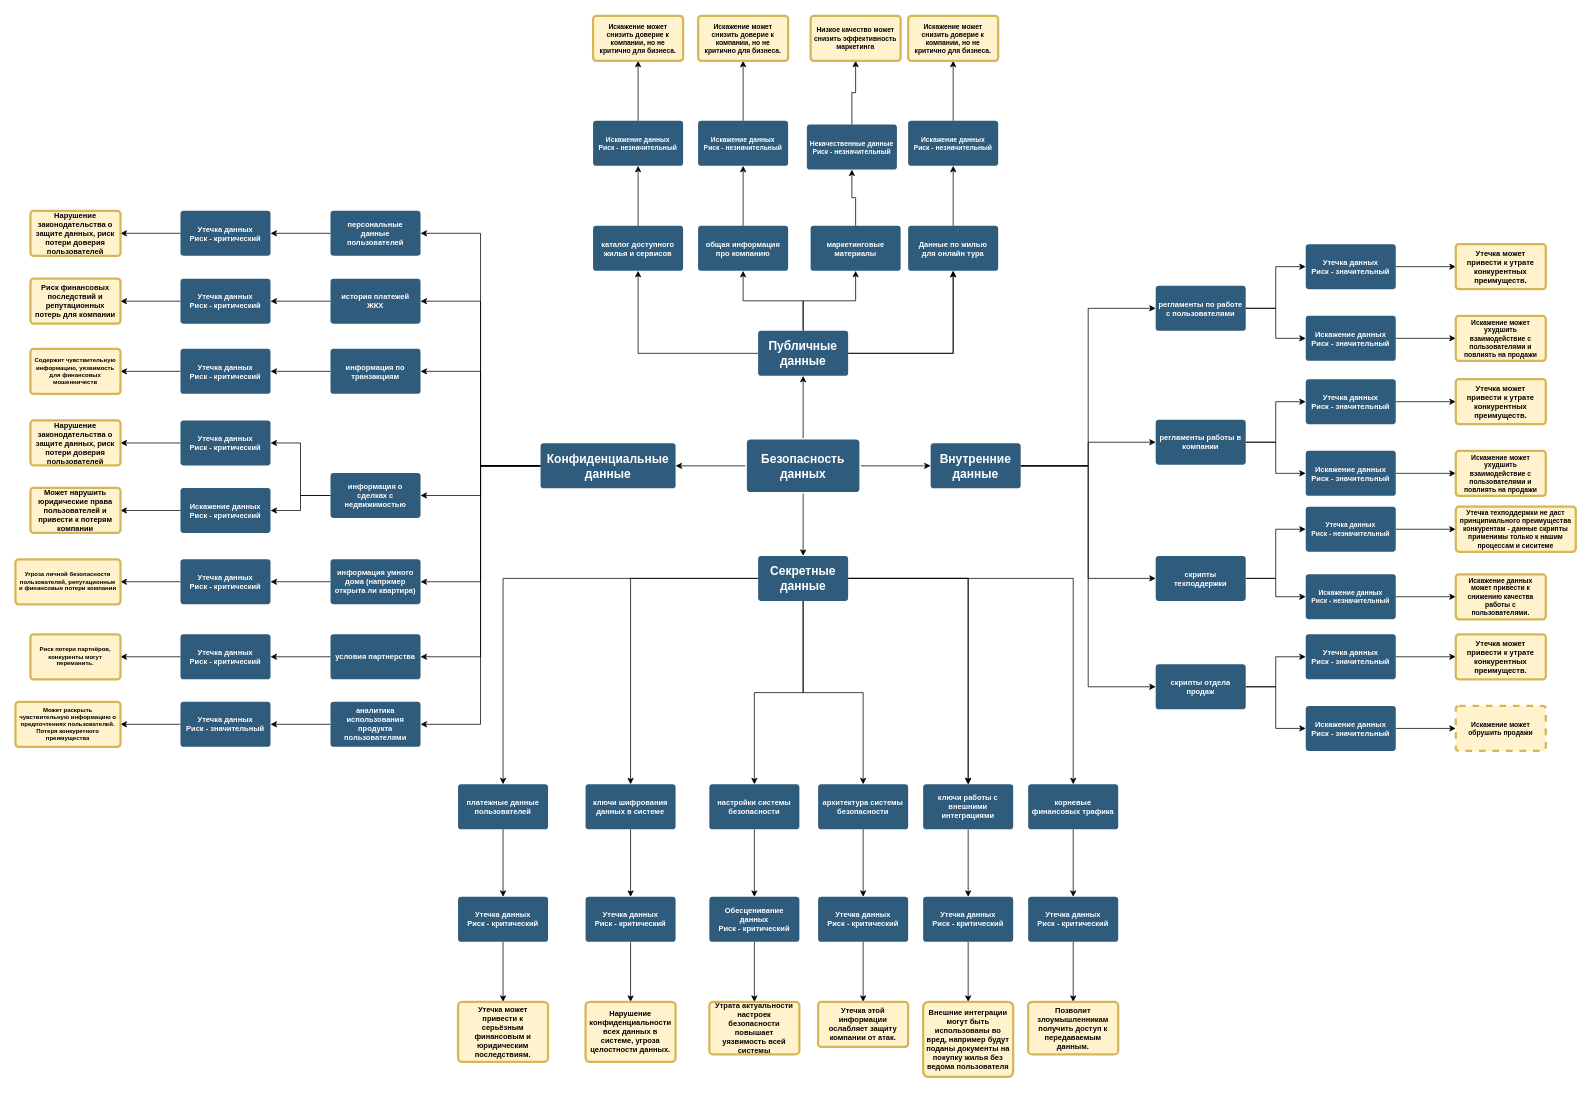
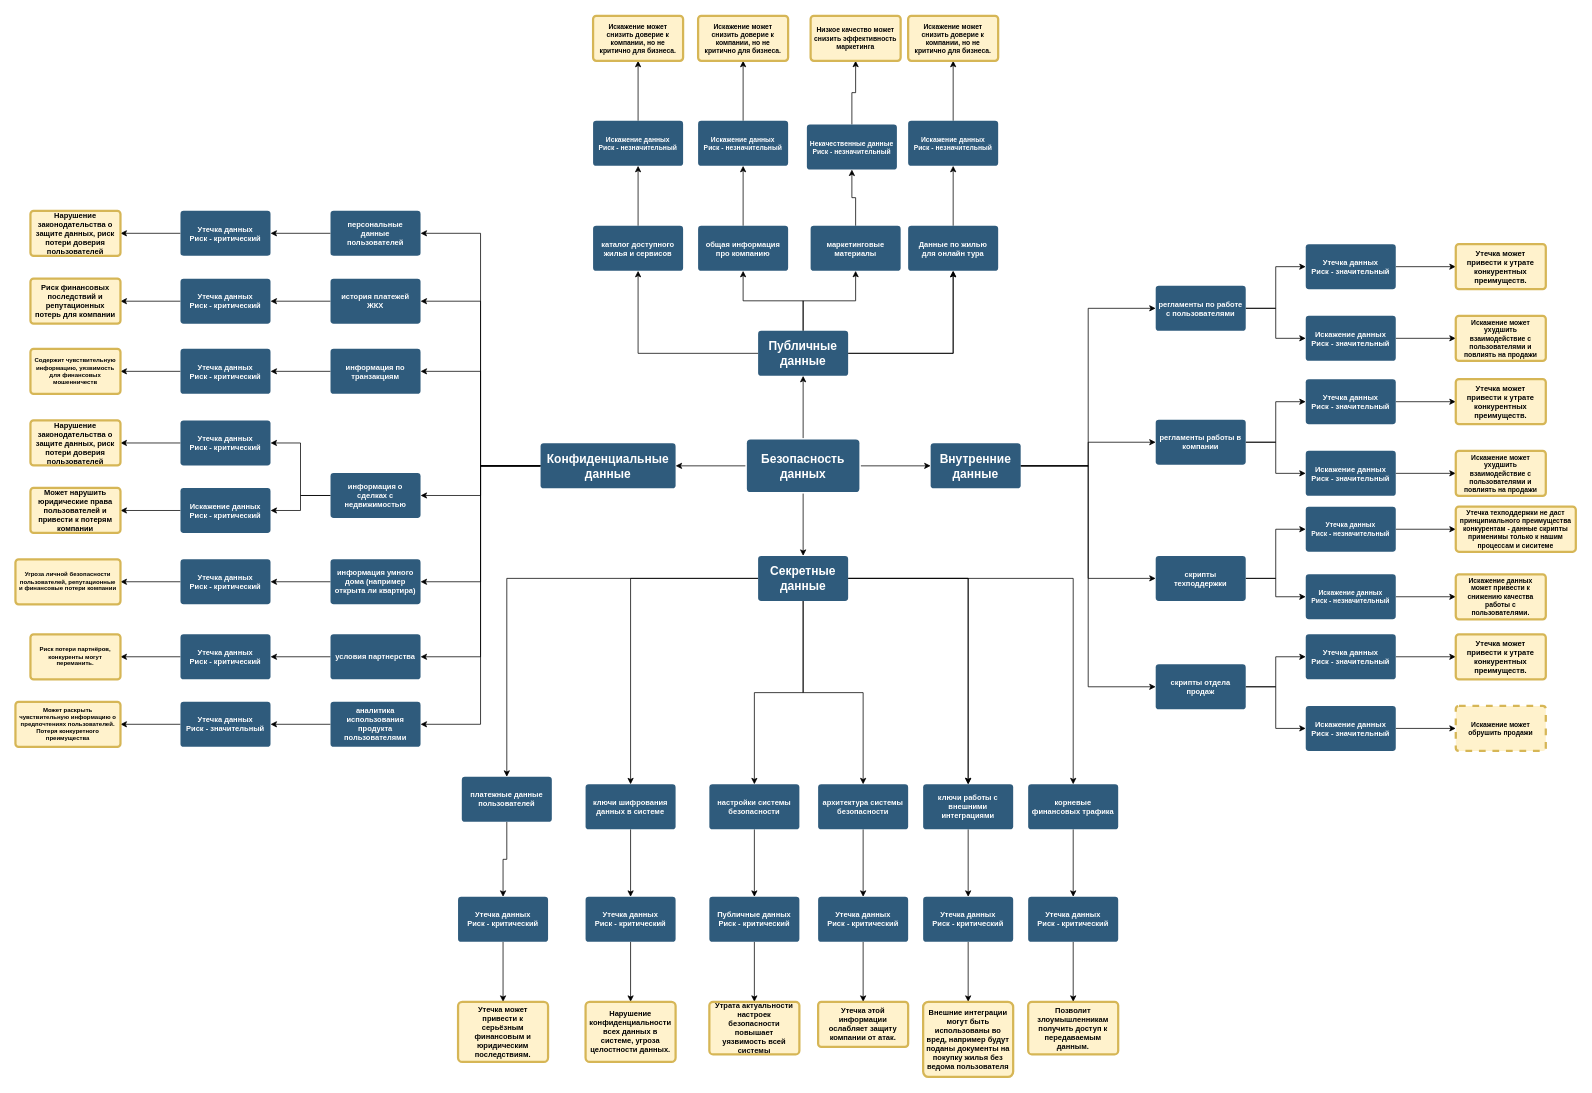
node "платежные данные пользователей": moved (503, 807) -> (507, 799)
node "Обесценивание данных Риск - критический": label "Обесценивание данных Риск - критический" -> "Публичные данных Риск - критический"
